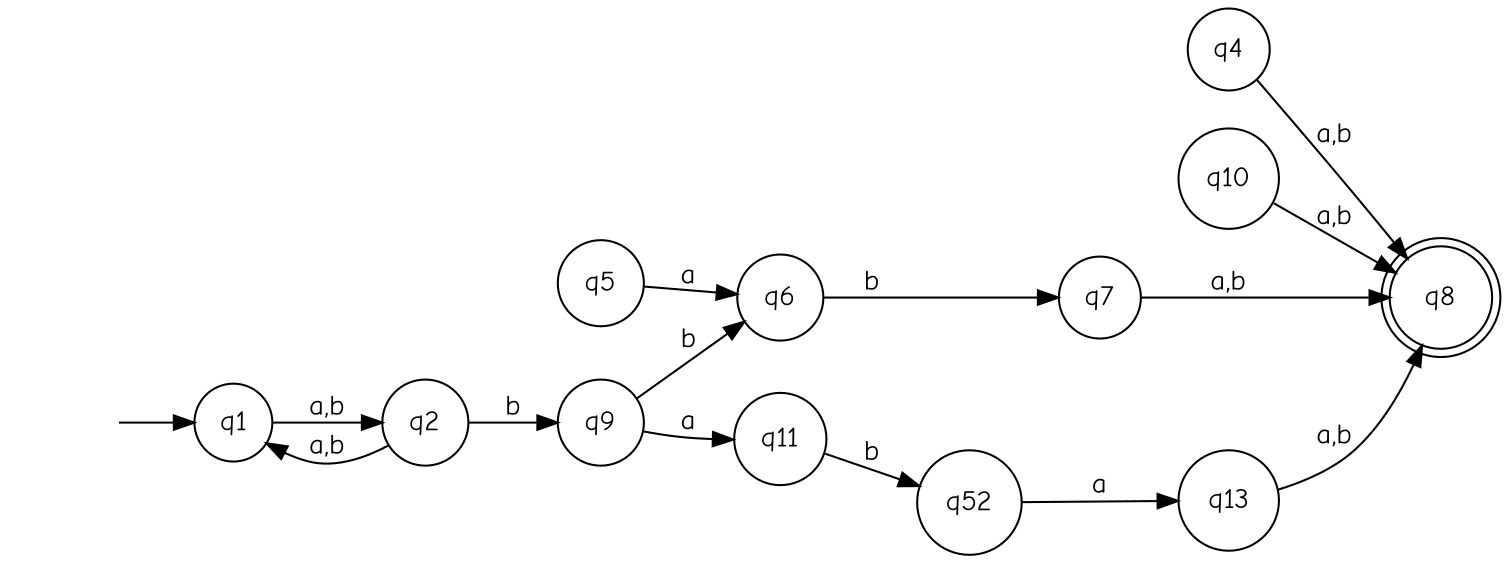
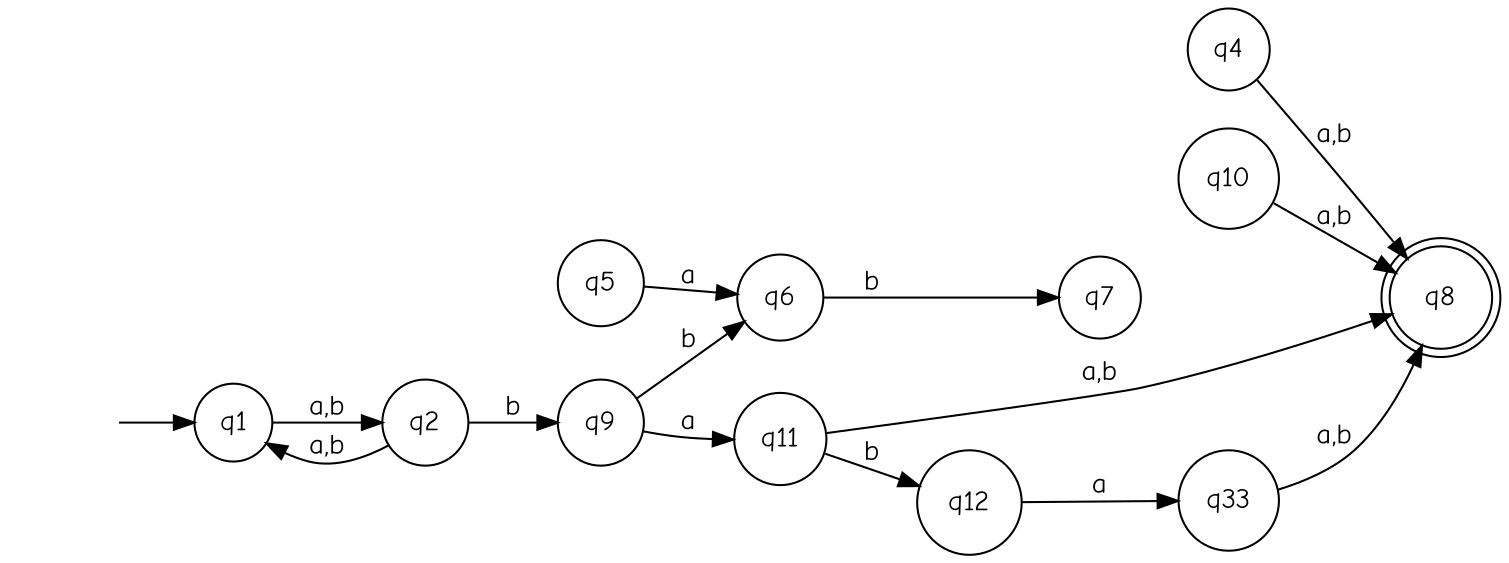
edge "q7" -> "q8": now "q11" -> "q8"
node "q13": label "q13" -> "q33"
node "q52": label "q52" -> "q12"
